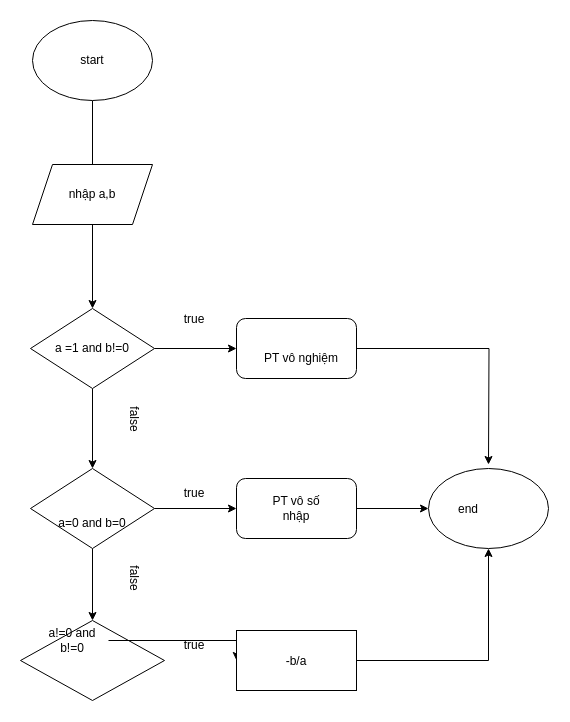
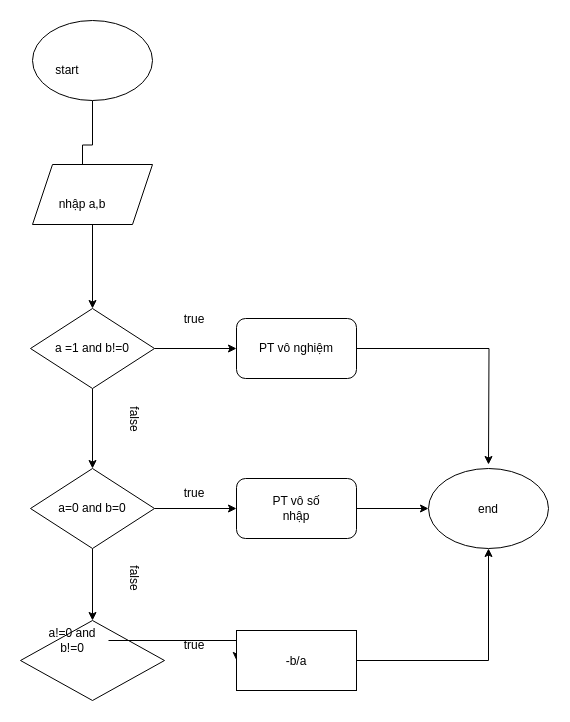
node "start": moved (93, 61) -> (68, 71)
node "nhập a,b": moved (93, 195) -> (83, 205)
node "PT vô nghiệm": moved (302, 359) -> (297, 349)
node "end": moved (469, 510) -> (489, 510)
node "a=0 and b=0": moved (93, 524) -> (93, 509)
